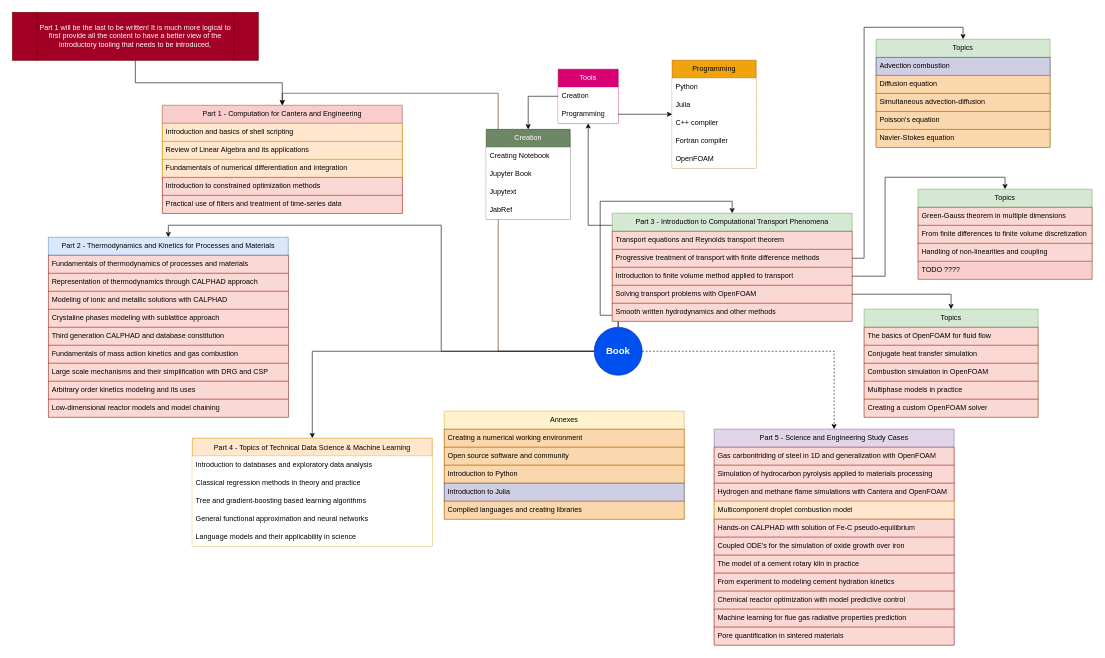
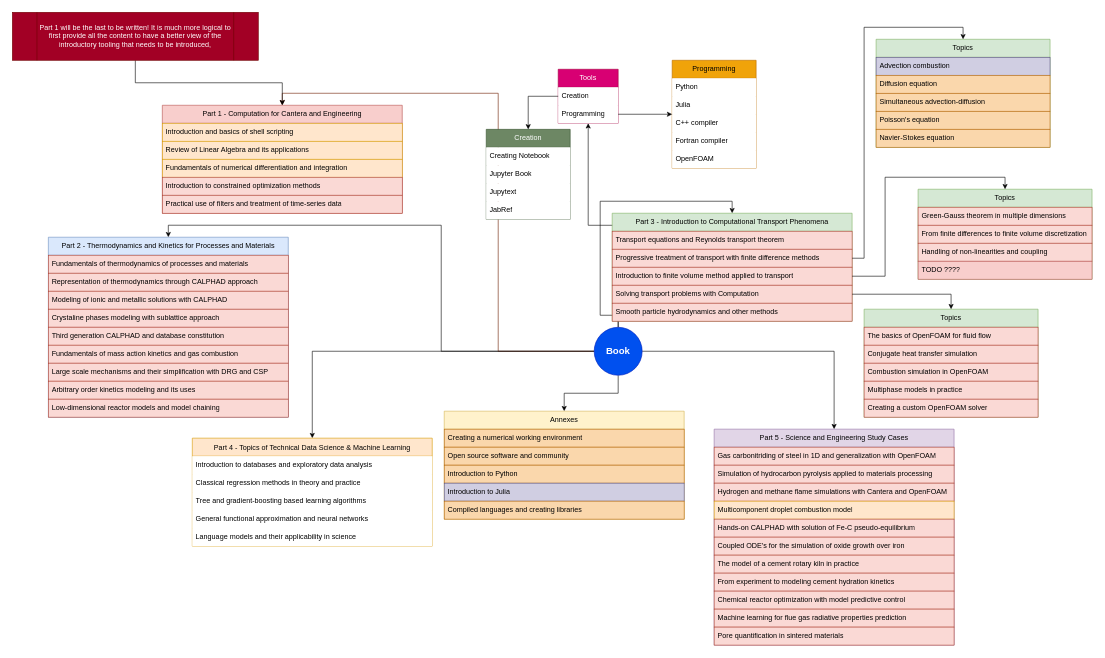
node "Solving transport problems with OpenFOAM": label "Solving transport problems with OpenFOAM" -> "Solving transport problems with Computation"
node "Smooth written hydrodynamics and other methods": label "Smooth written hydrodynamics and other methods" -> "Smooth particle hydrodynamics and other methods"
edge "Book" -> "Part 5 - Science and Engineering Study Cases": style dashed -> solid
edge "Book" -> "Annexes": added
